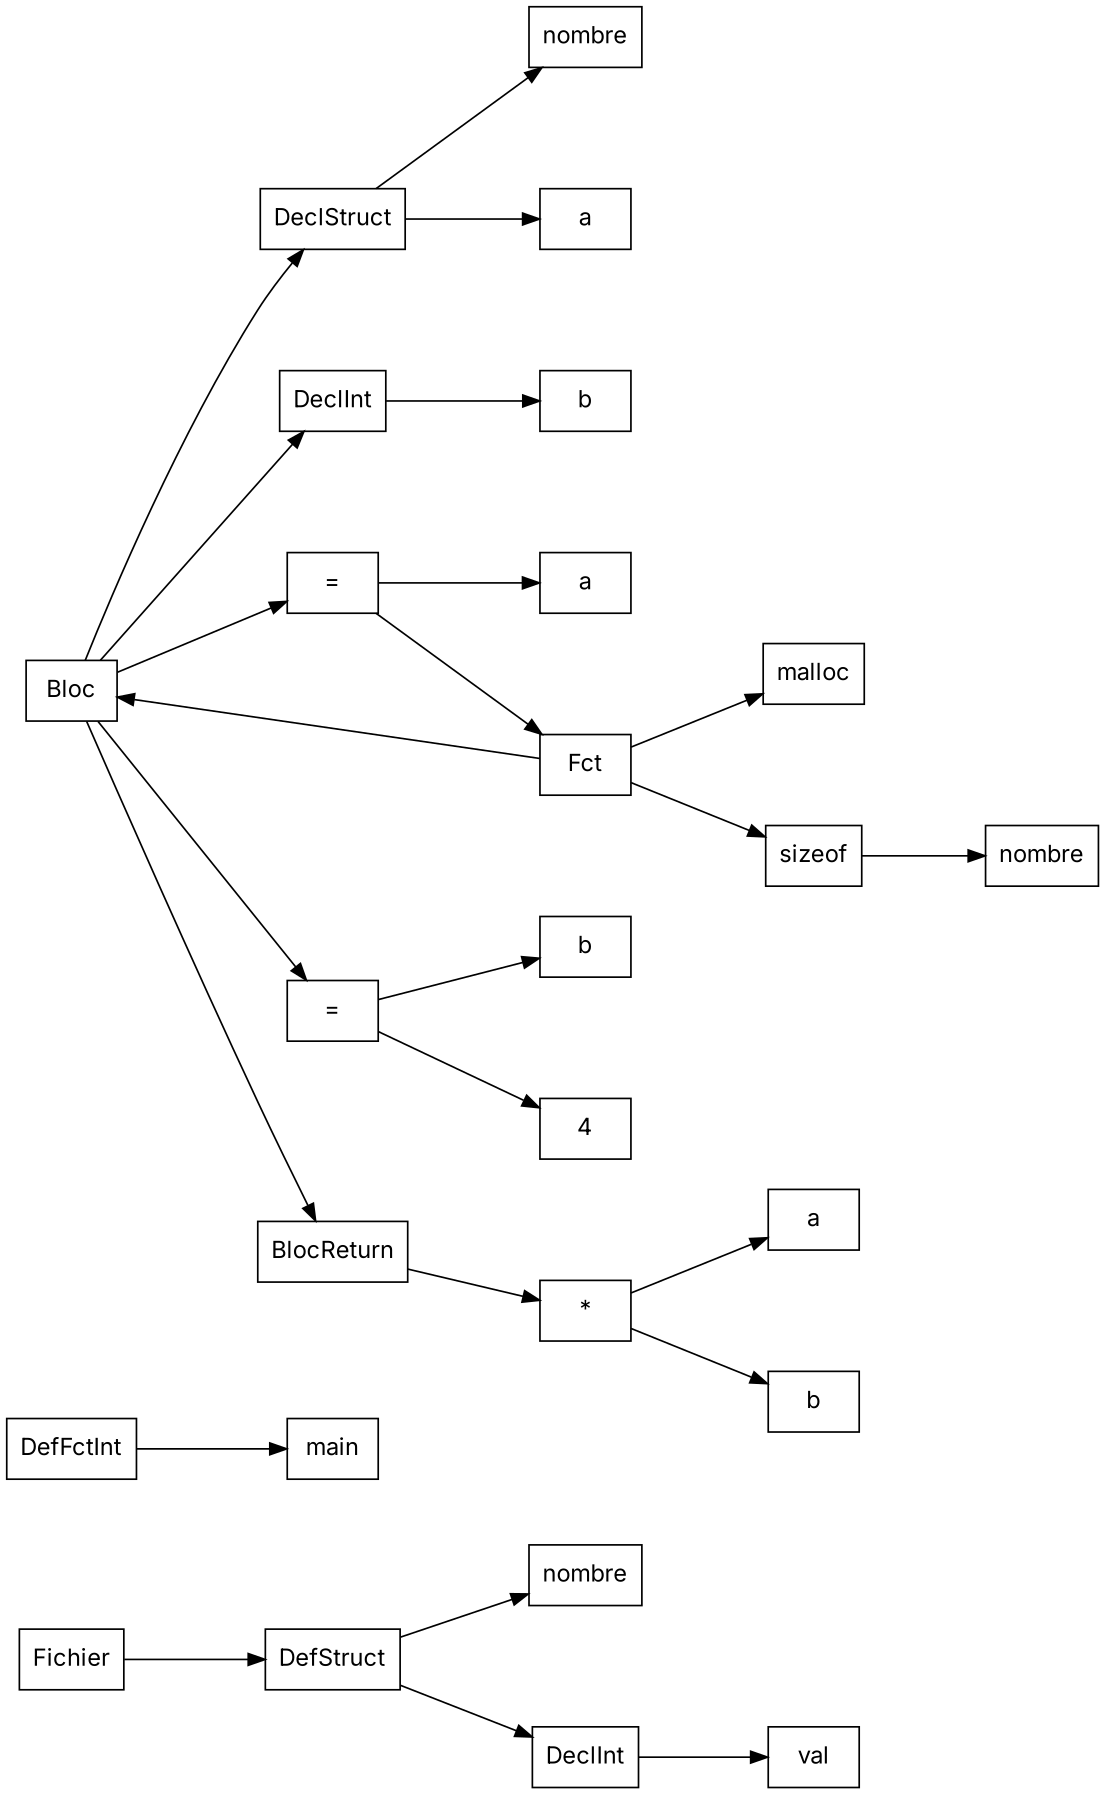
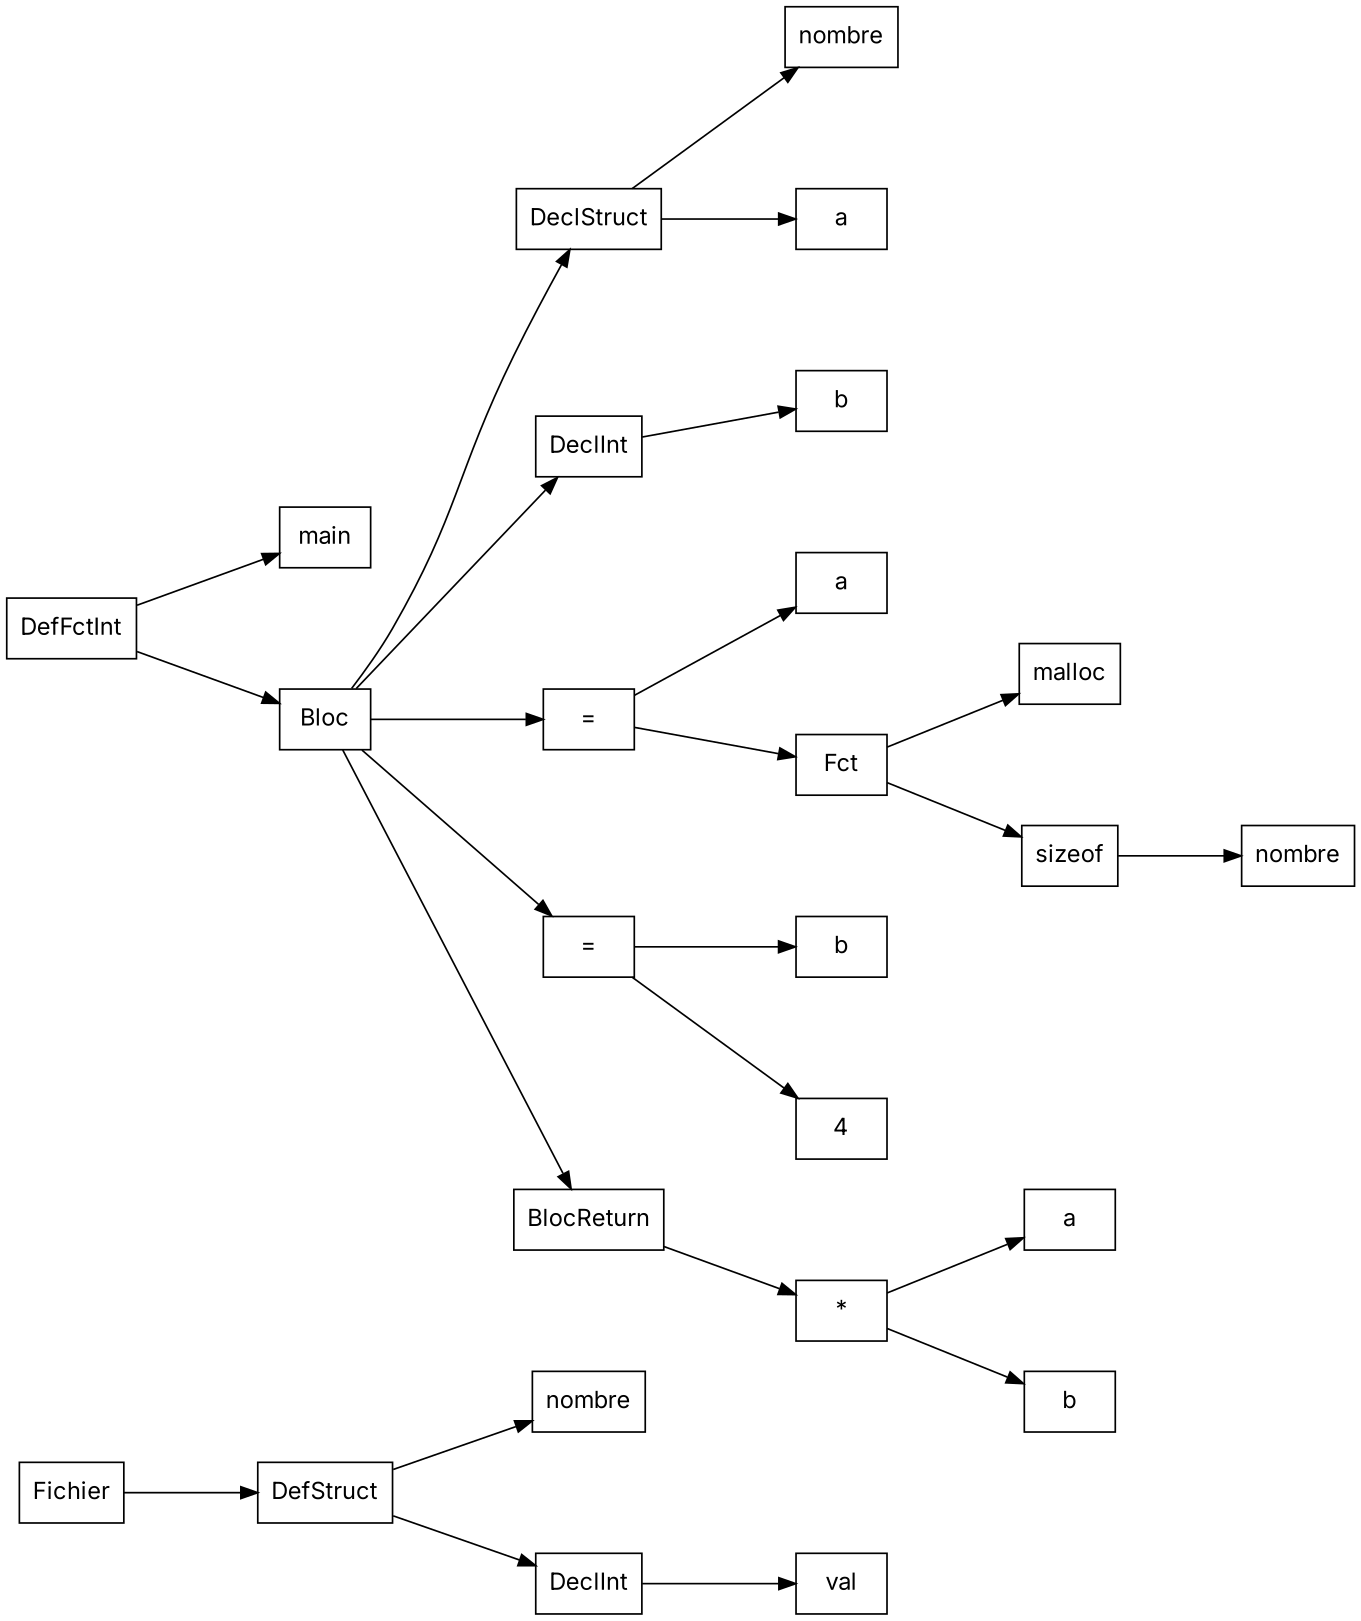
edge "Fct" -> "Bloc": now "DefFctInt" -> "Bloc"
